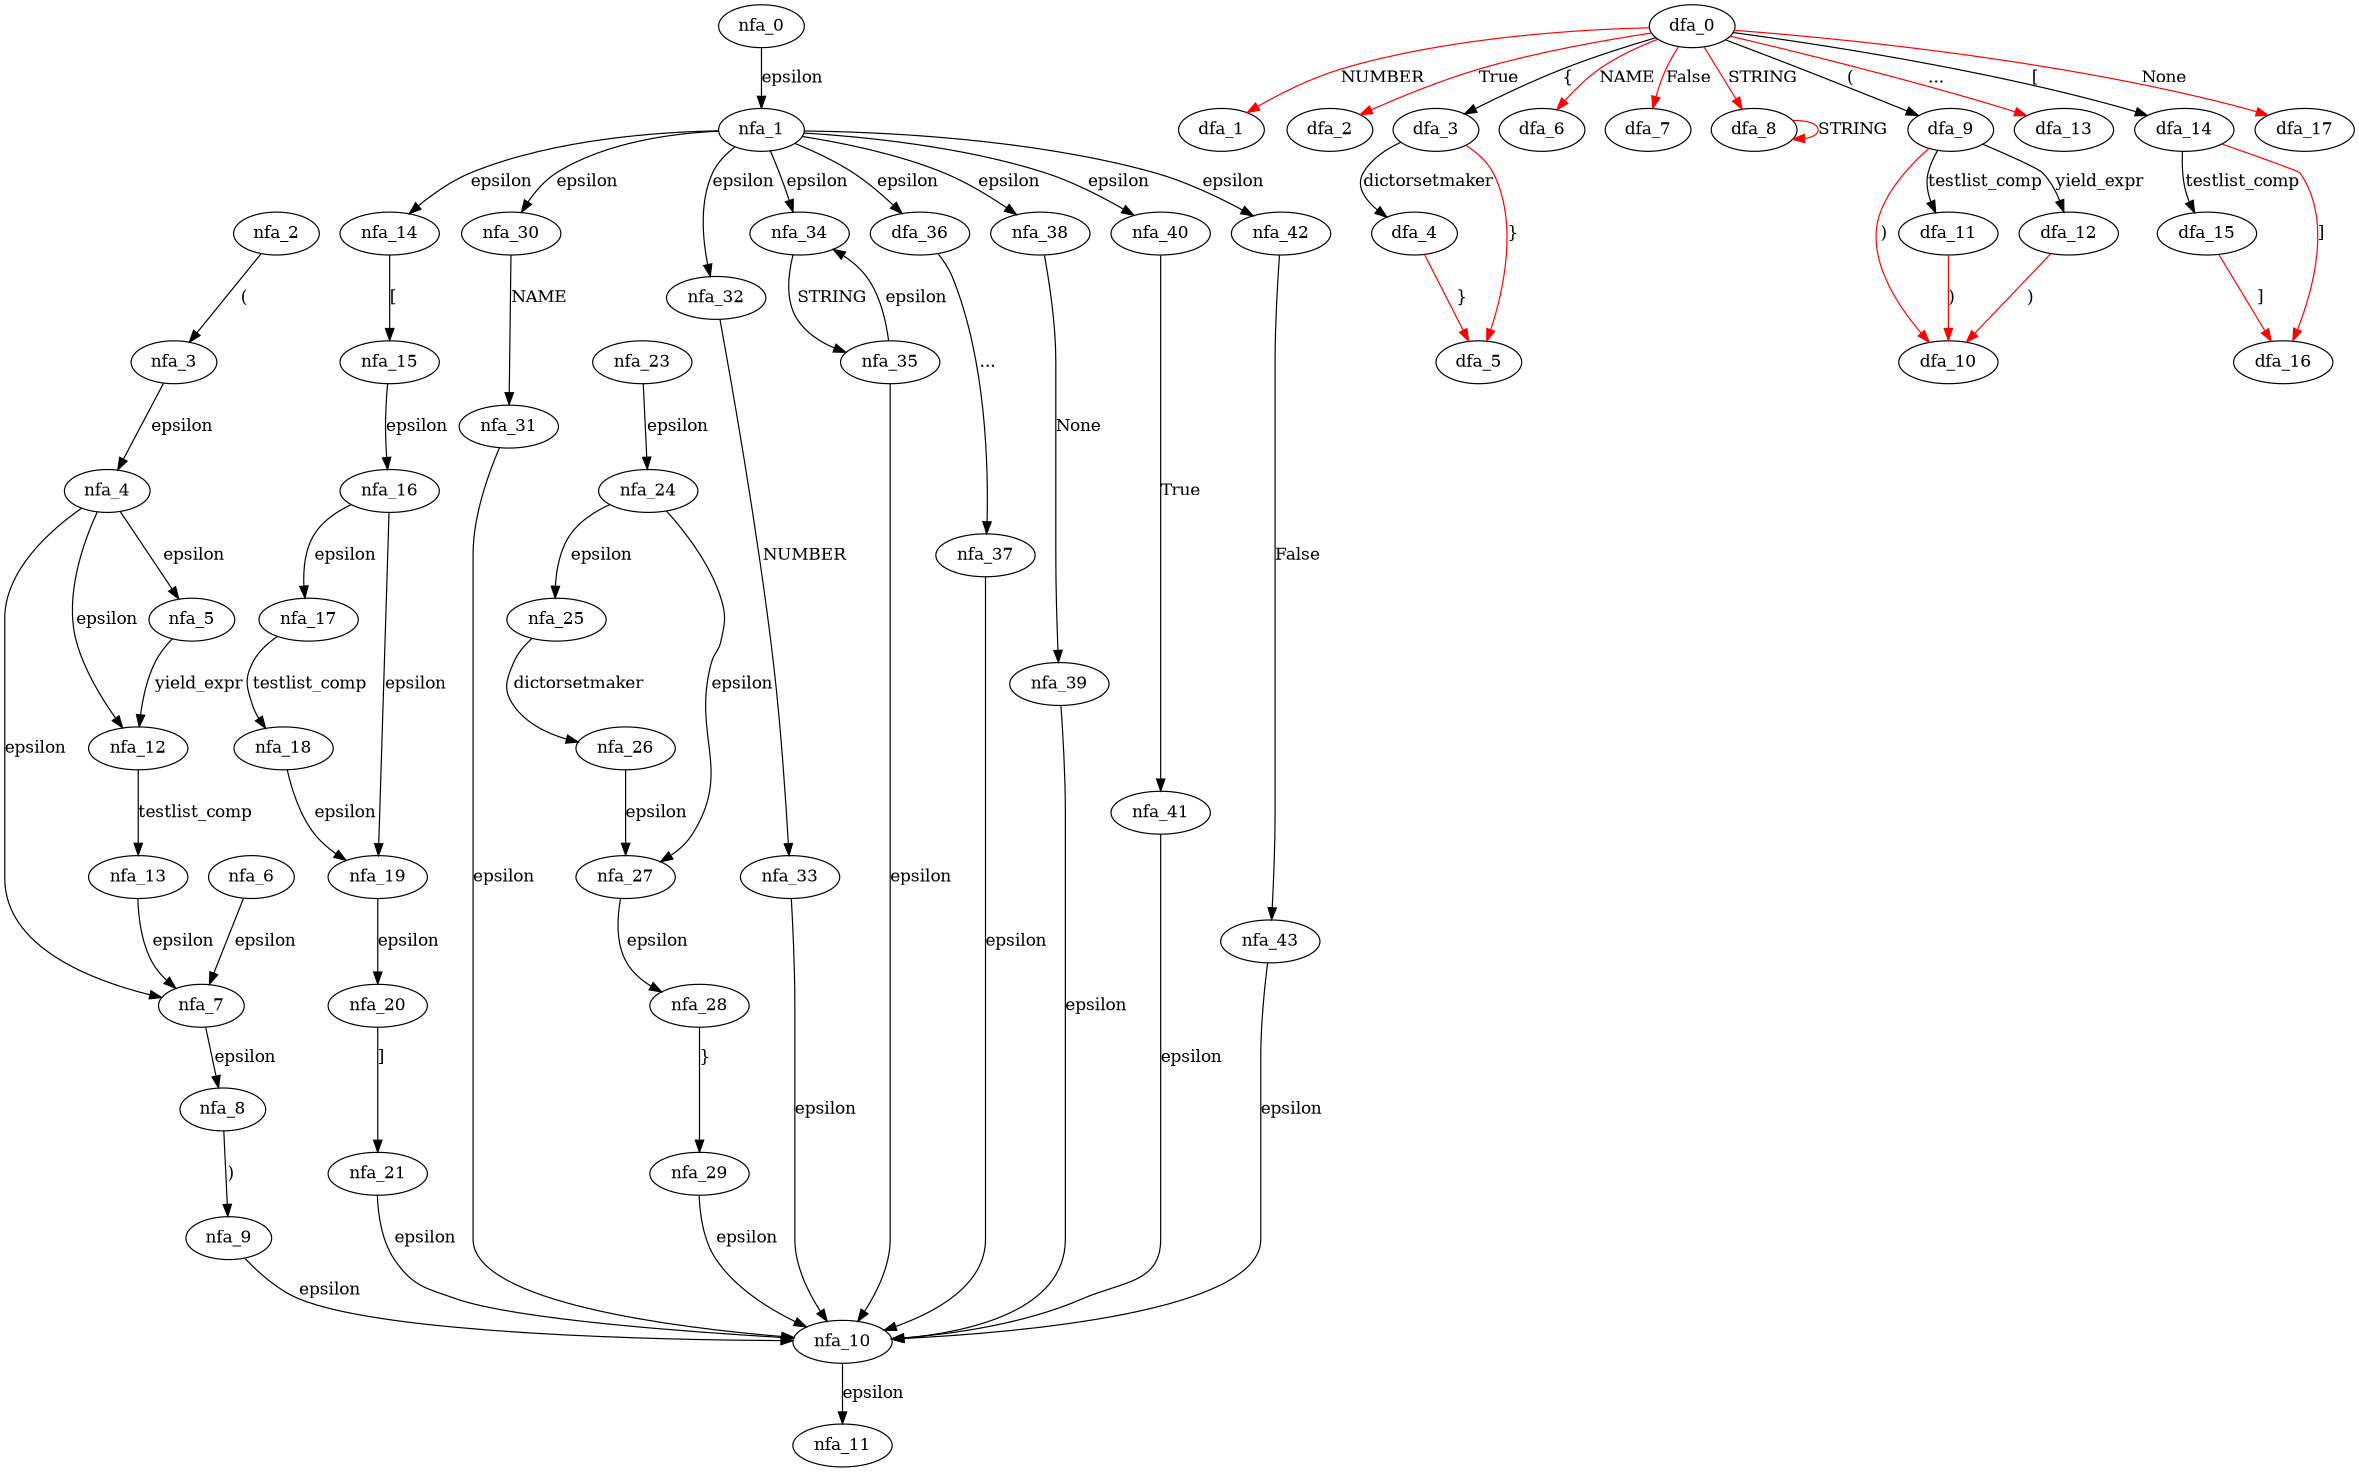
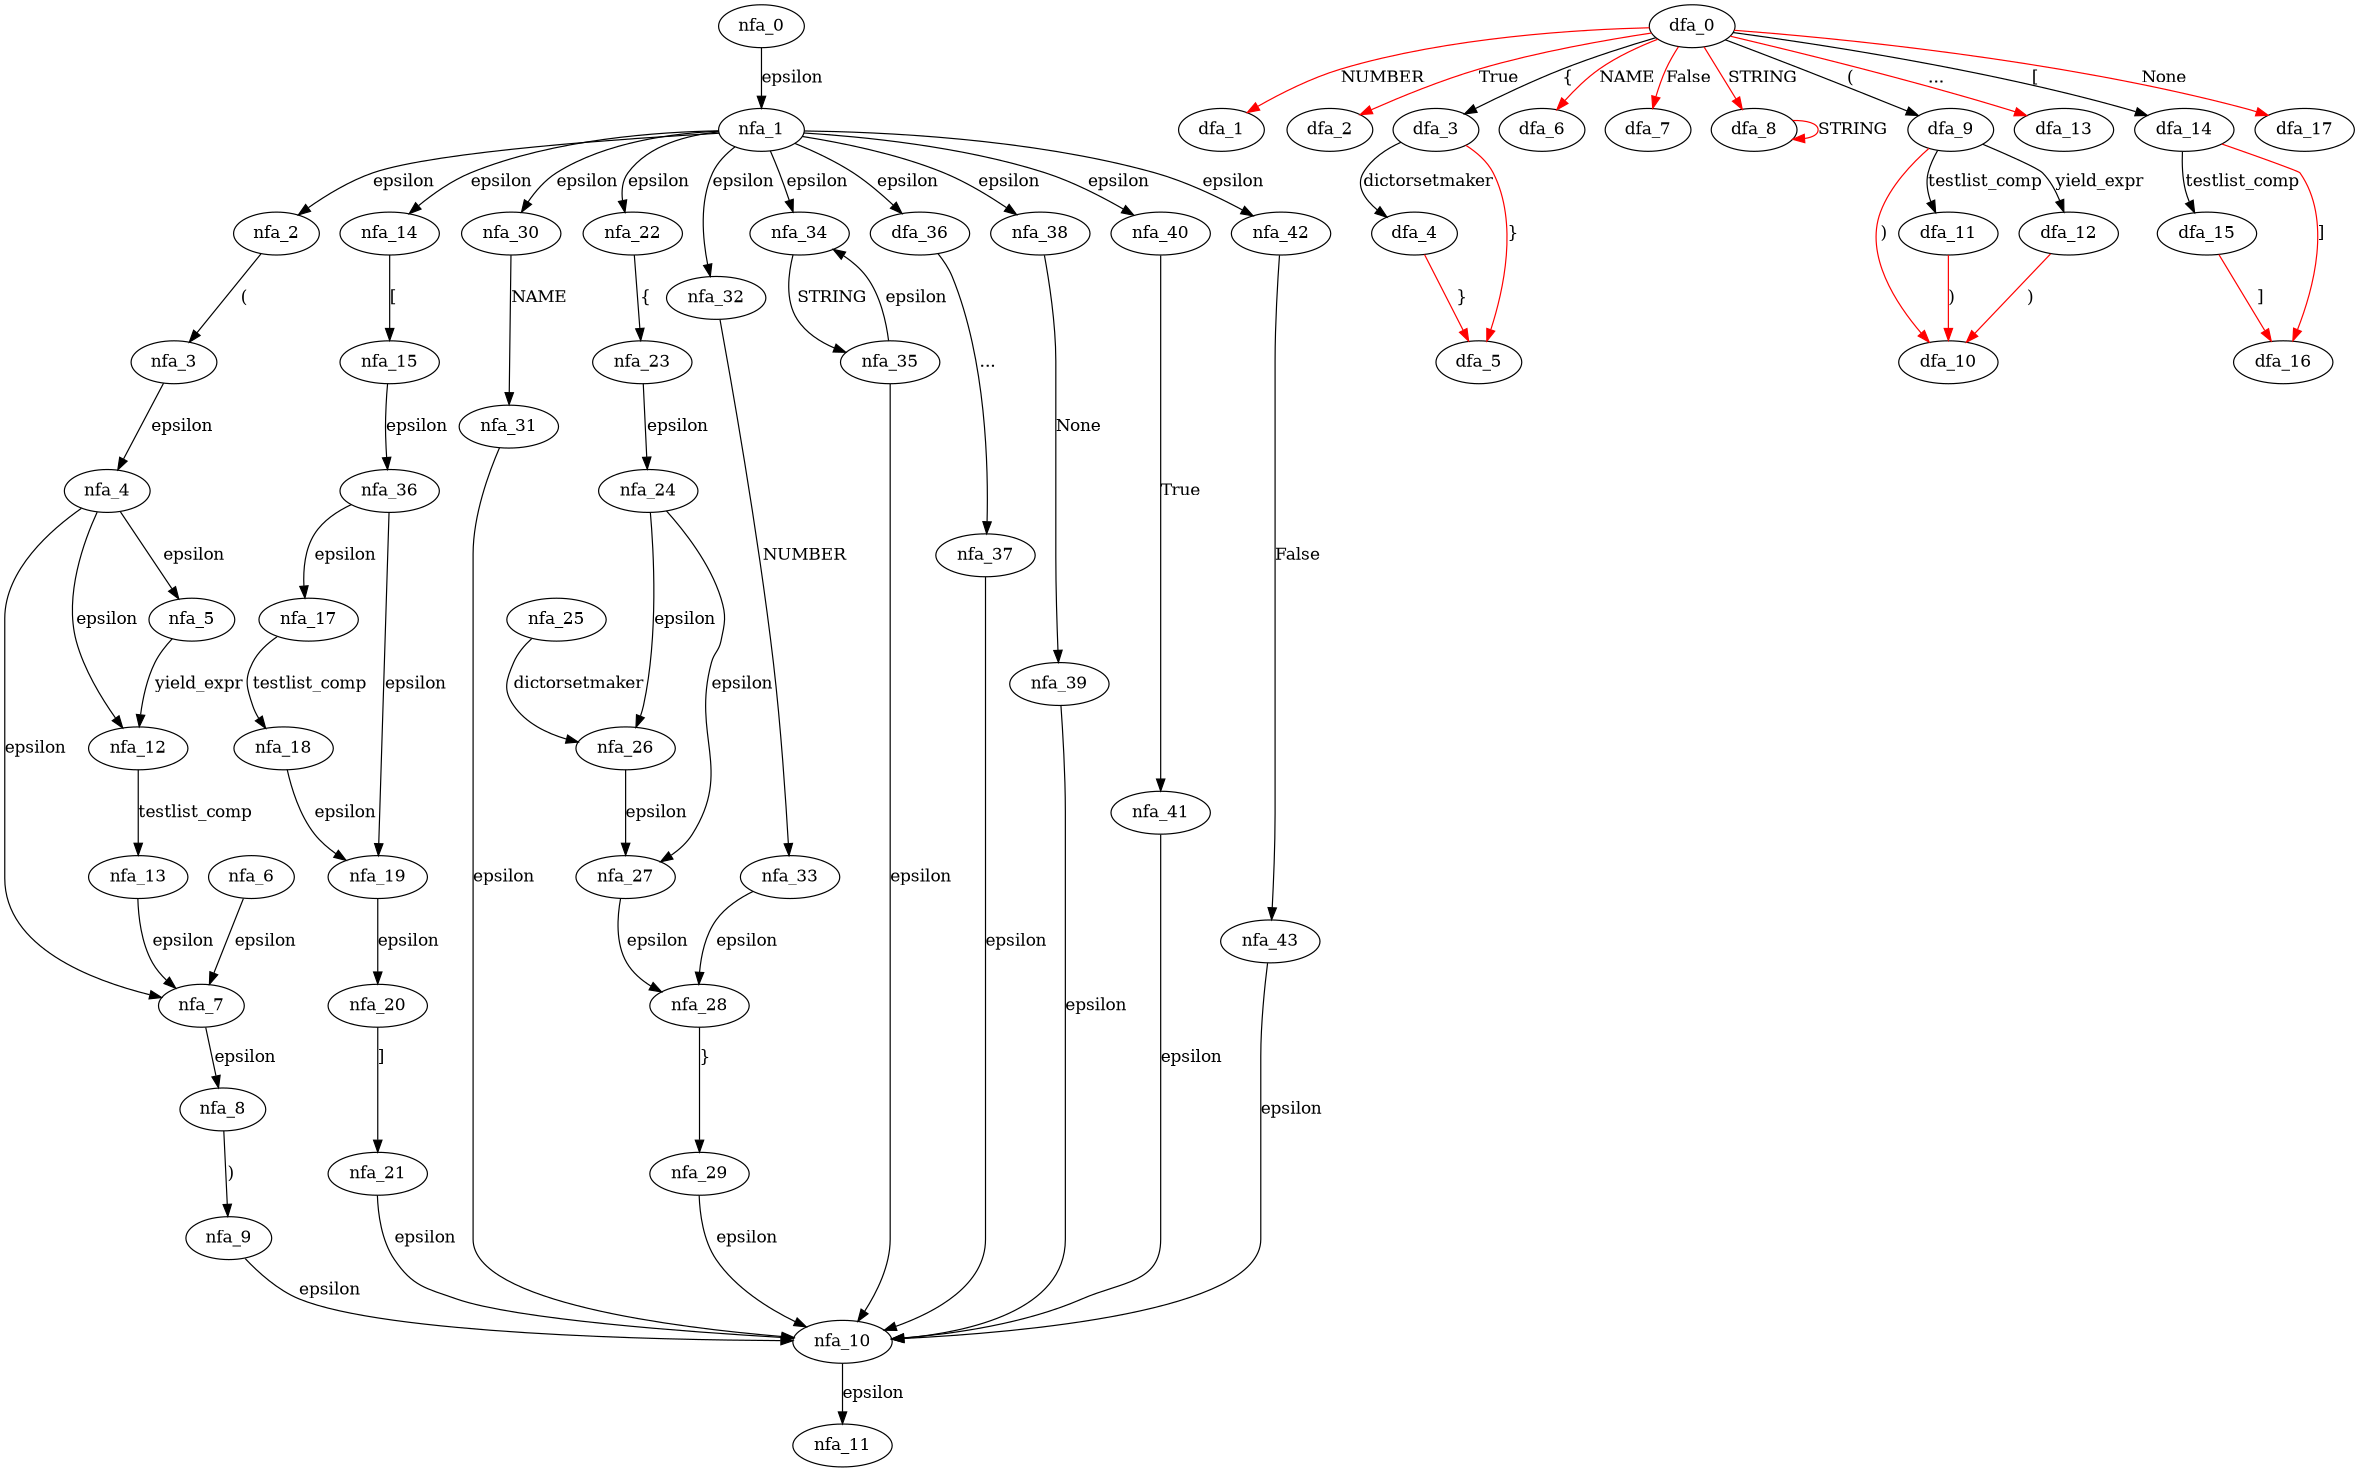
edge "nfa_1" -> "nfa_2": added, label "epsilon"
node "nfa_22": added
node "nfa_16": label "nfa_16" -> "nfa_36"
edge "nfa_24" -> "nfa_25": now "nfa_24" -> "nfa_26"
edge "nfa_33" -> "nfa_10": now "nfa_33" -> "nfa_28"
